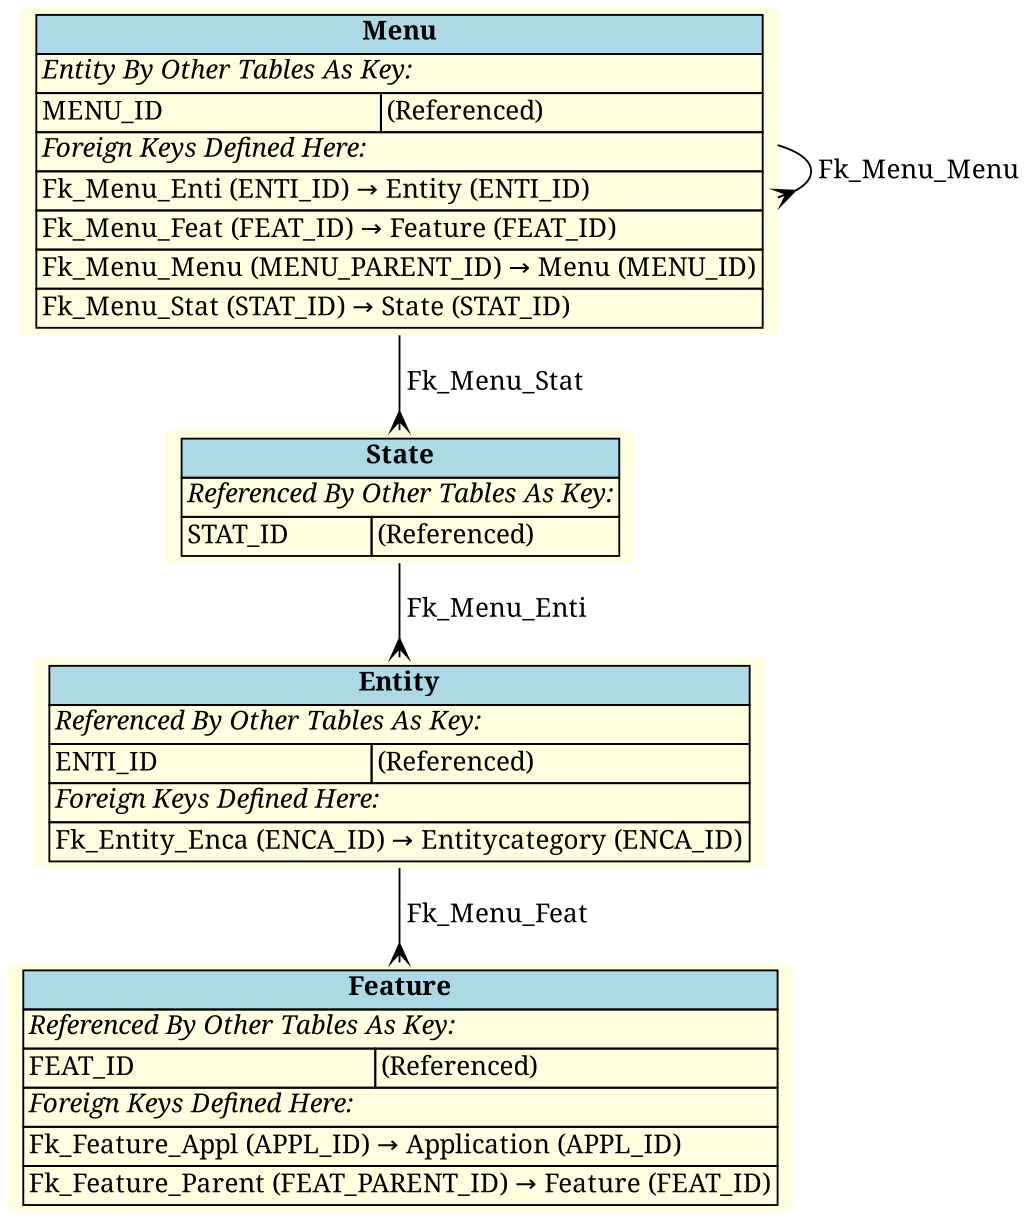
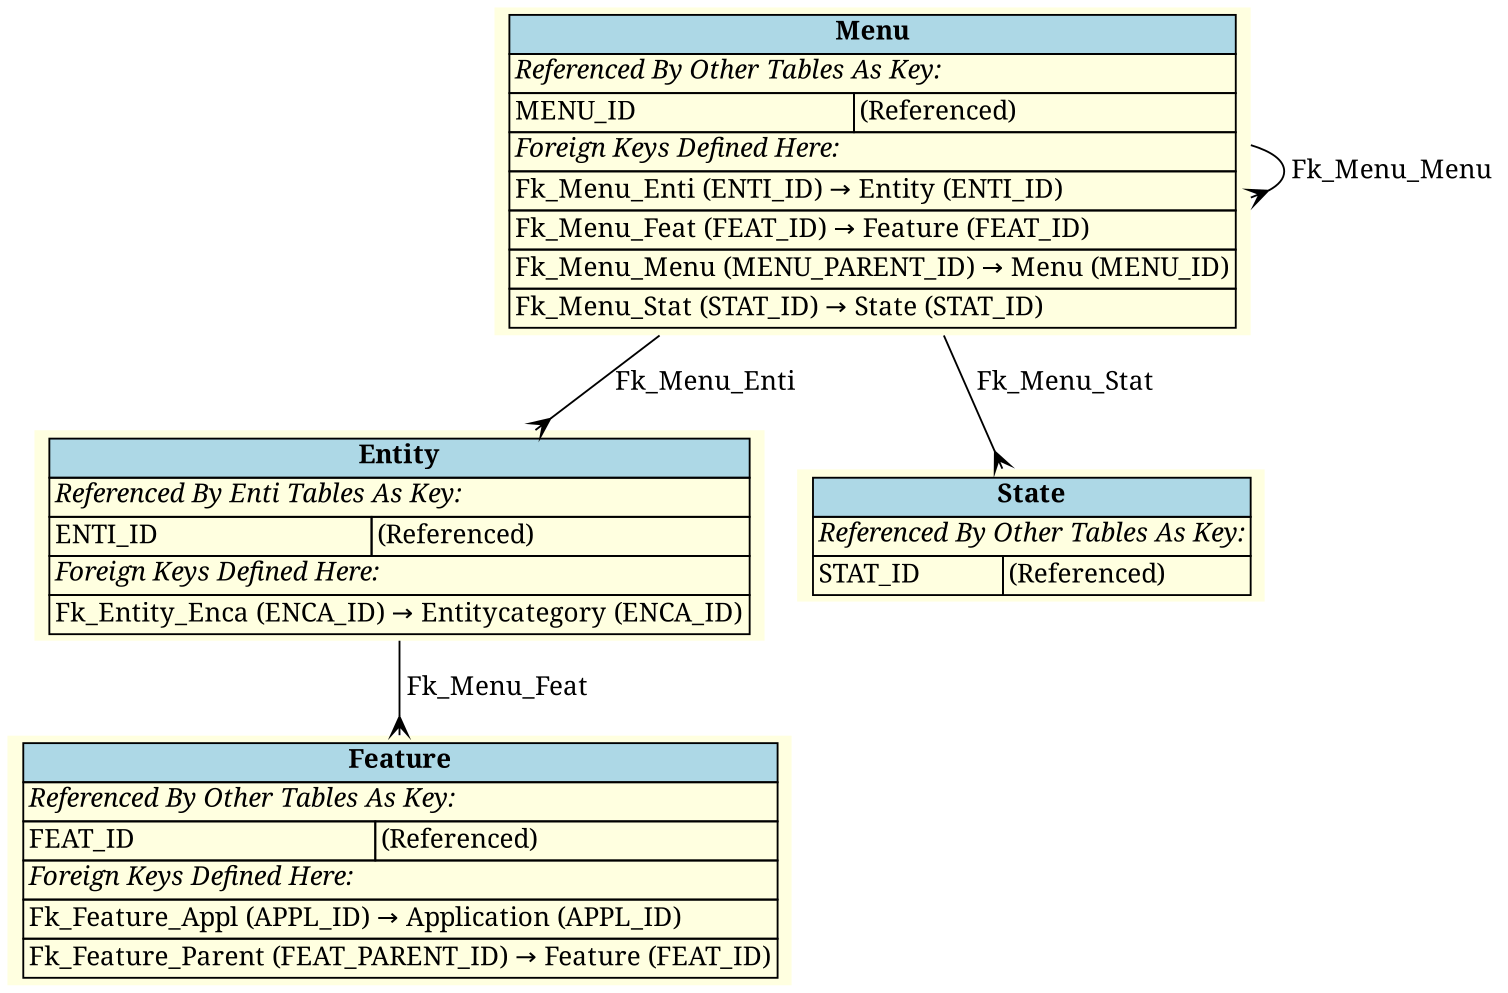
node "Menu": text "Entity By Other Tables As Key:" -> "Referenced By Other Tables As Key:"
edge "State" -- "Entity": now "Menu" -- "Entity"
node "Entity": text "Referenced By Other Tables As Key:" -> "Referenced By Enti Tables As Key:"
